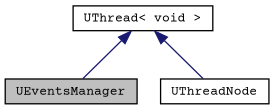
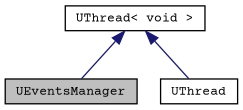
node "UThreadNode": label "UThreadNode" -> "UThread"
